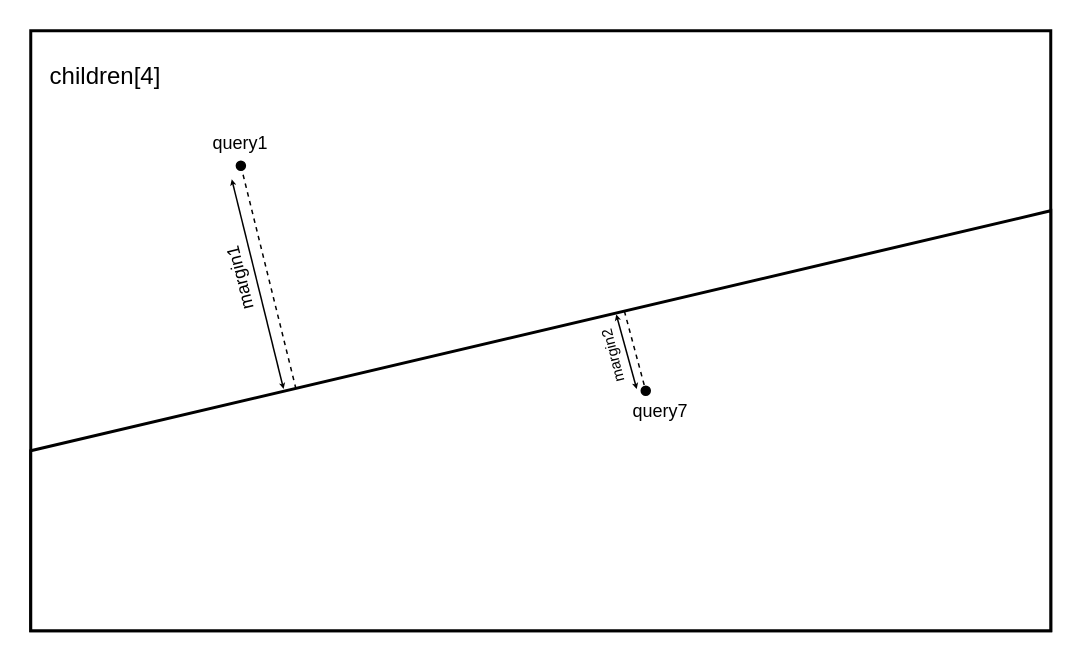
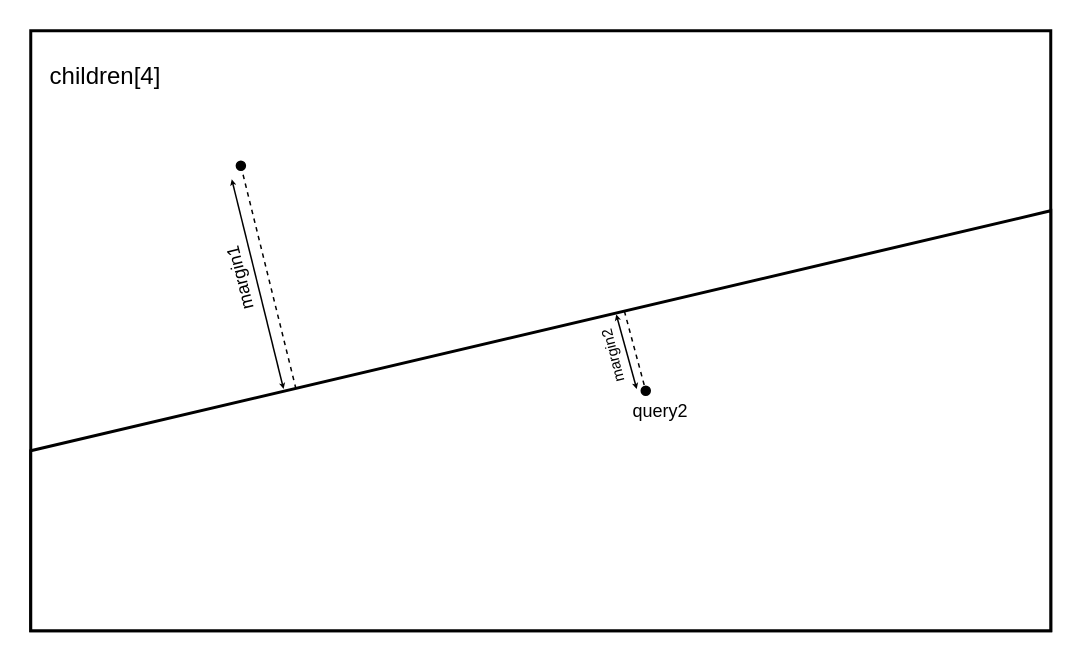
node "query1": removed
node "query7": label "query7" -> "query2"
